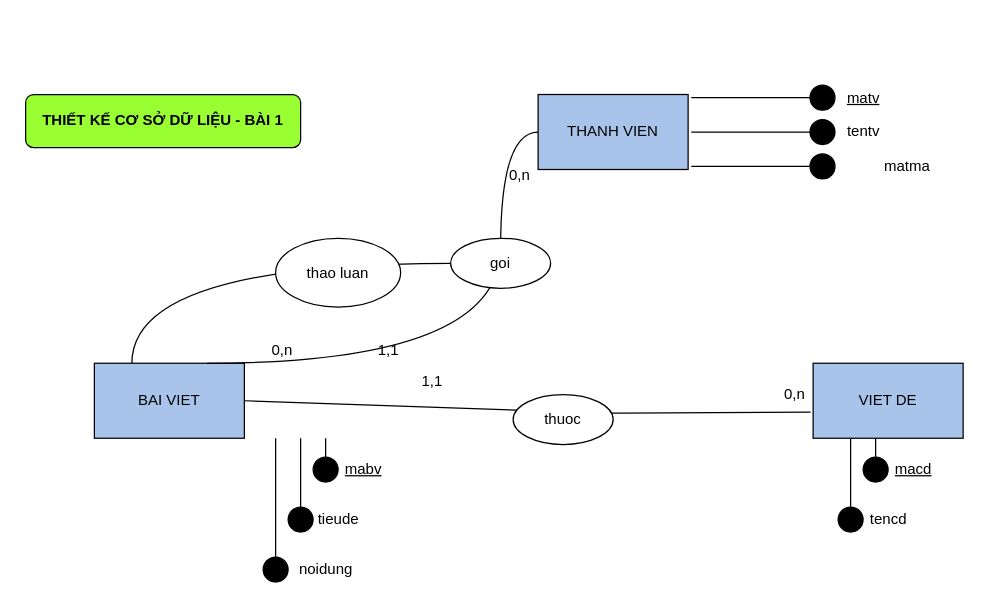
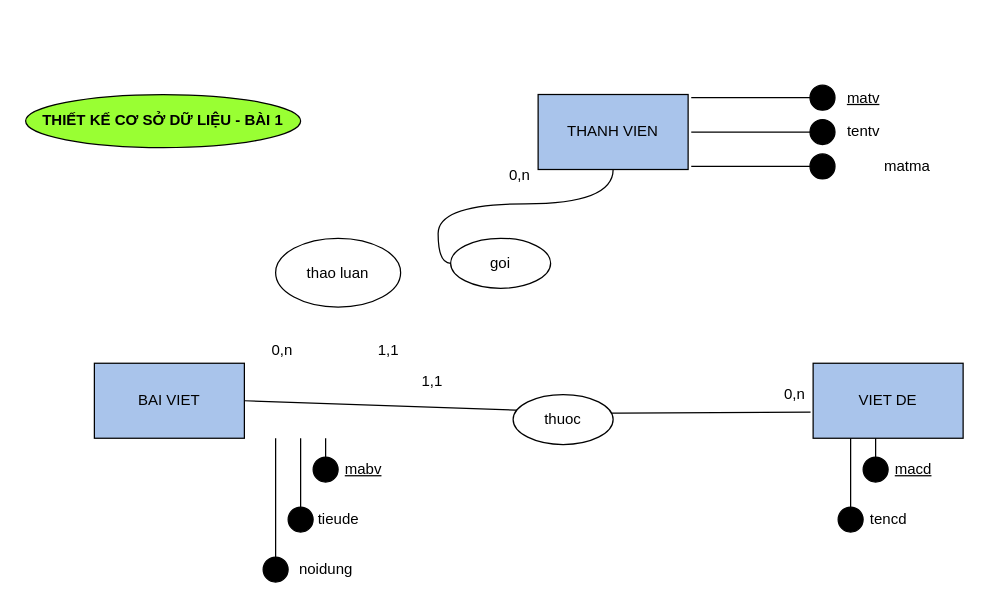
node "THIẾT KẾ CƠ SỞ DỮ LIỆU - BÀI 1": shape rounded rectangle -> ellipse
edge "goi" -- "BAI VIET": now "goi" -- "THANH VIEN"
edge "THANH VIEN" -- "BAI VIET": removed
